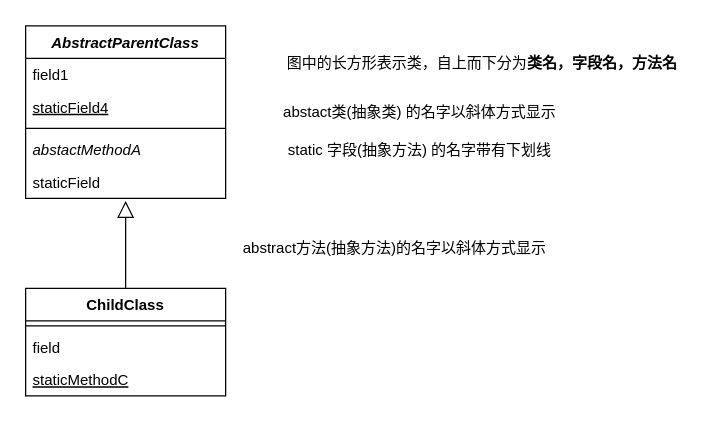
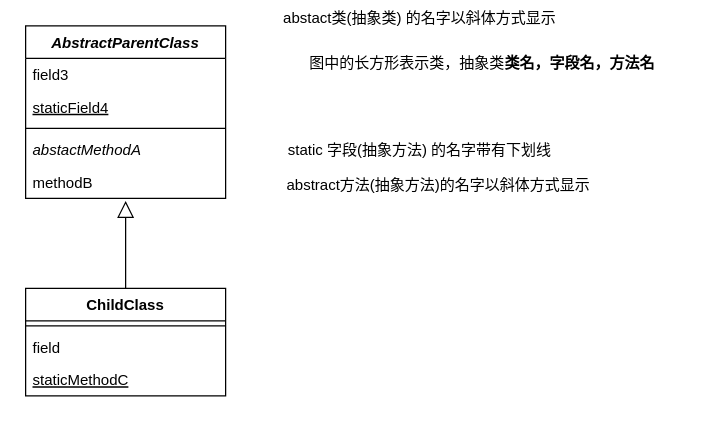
node "图中的长方形表示类，自上而下分为类名，字段名，方法名": label "图中的长方形表示类，自上而下分为类名，字段名，方法名" -> "图中的长方形表示类，抽象类类名，字段名，方法名"
node "field1": label "field1" -> "field3"
node "abstact类(抽象类) 的名字以斜体方式显示": moved (419, 112) -> (419, 18)
node "staticField": label "staticField" -> "methodB"
node "abstract方法(抽象方法)的名字以斜体方式显示": moved (394, 248) -> (438, 186)
